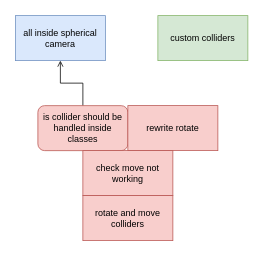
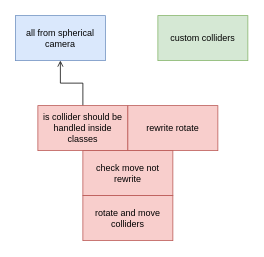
node "all inside spherical camera": label "all inside spherical camera" -> "all from spherical camera"
node "is collider should be handled inside classes": shape rounded rectangle -> rectangle
node "check move not working": label "check move not working" -> "check move not rewrite"
